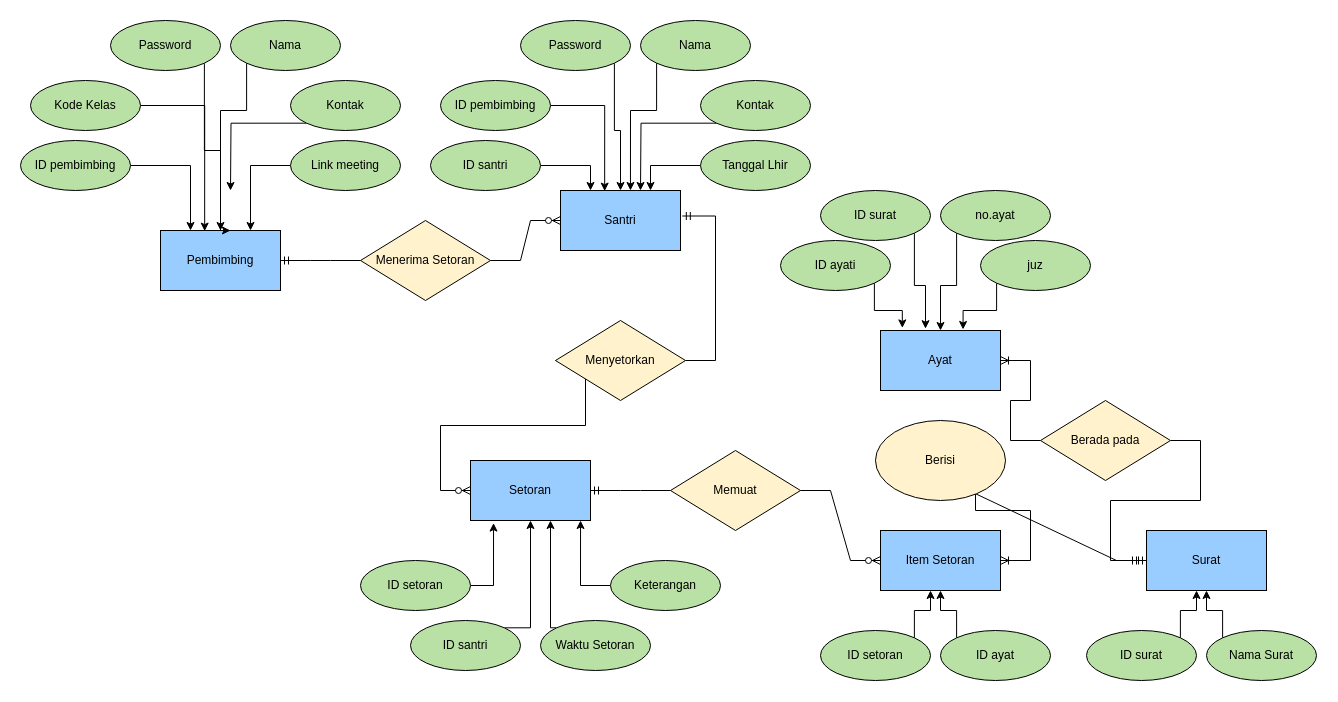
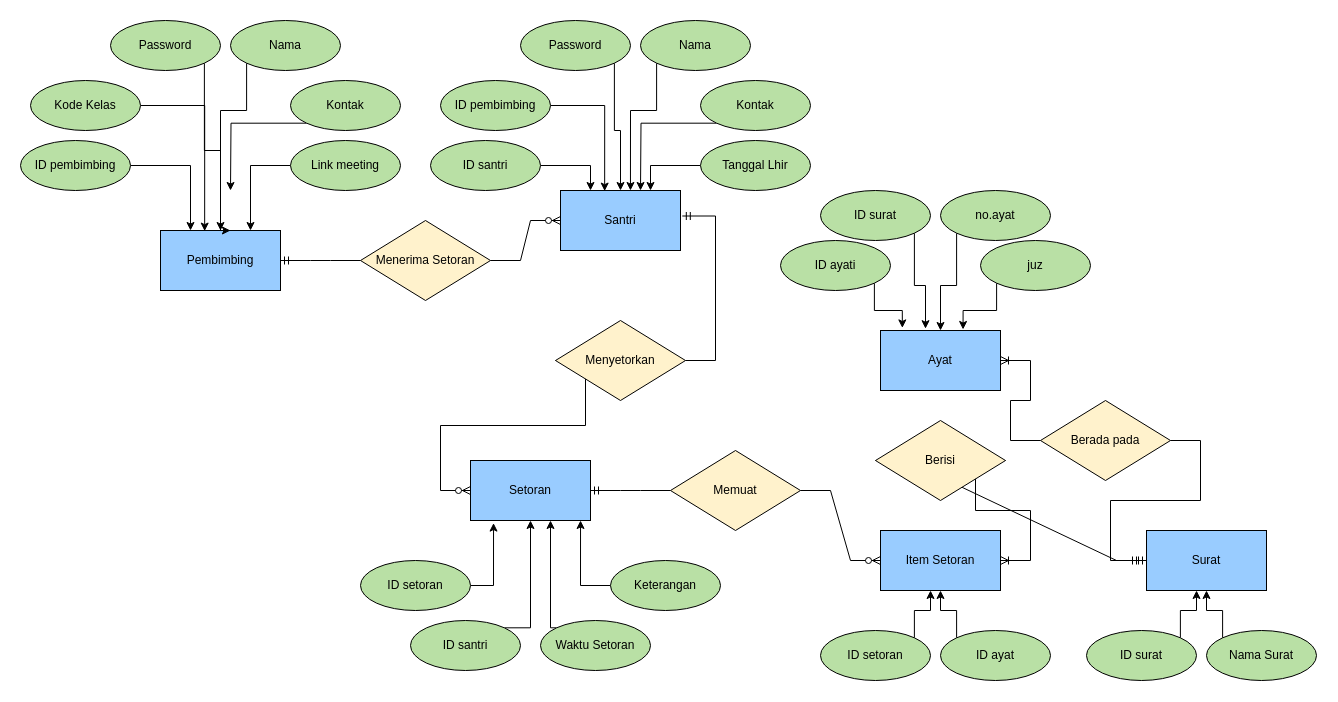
node "Berisi": shape ellipse -> diamond
